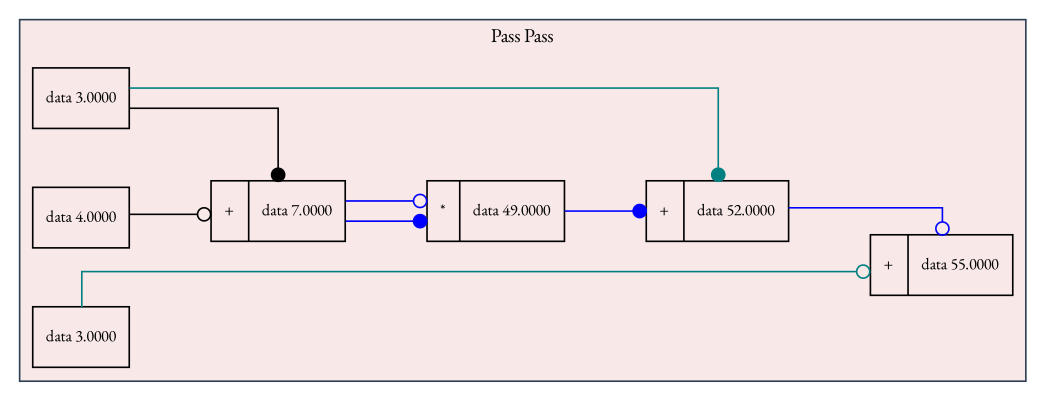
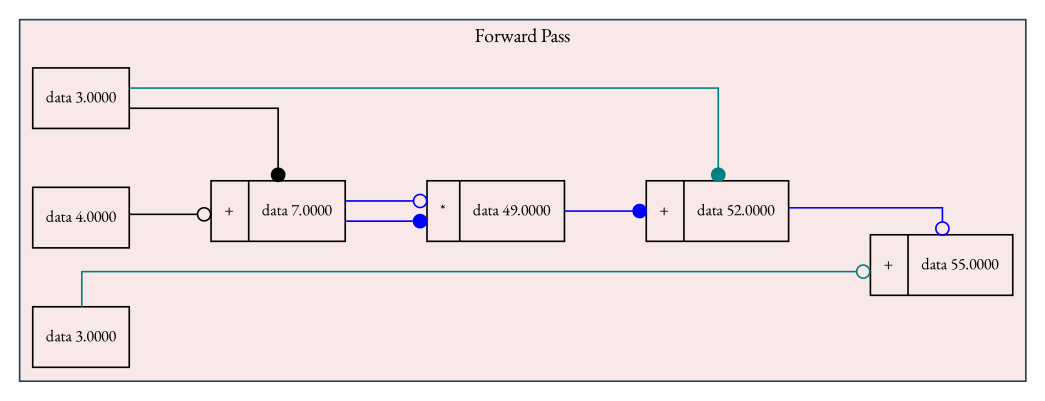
cluster "Pass Pass": label "Pass Pass" -> "Forward Pass"
